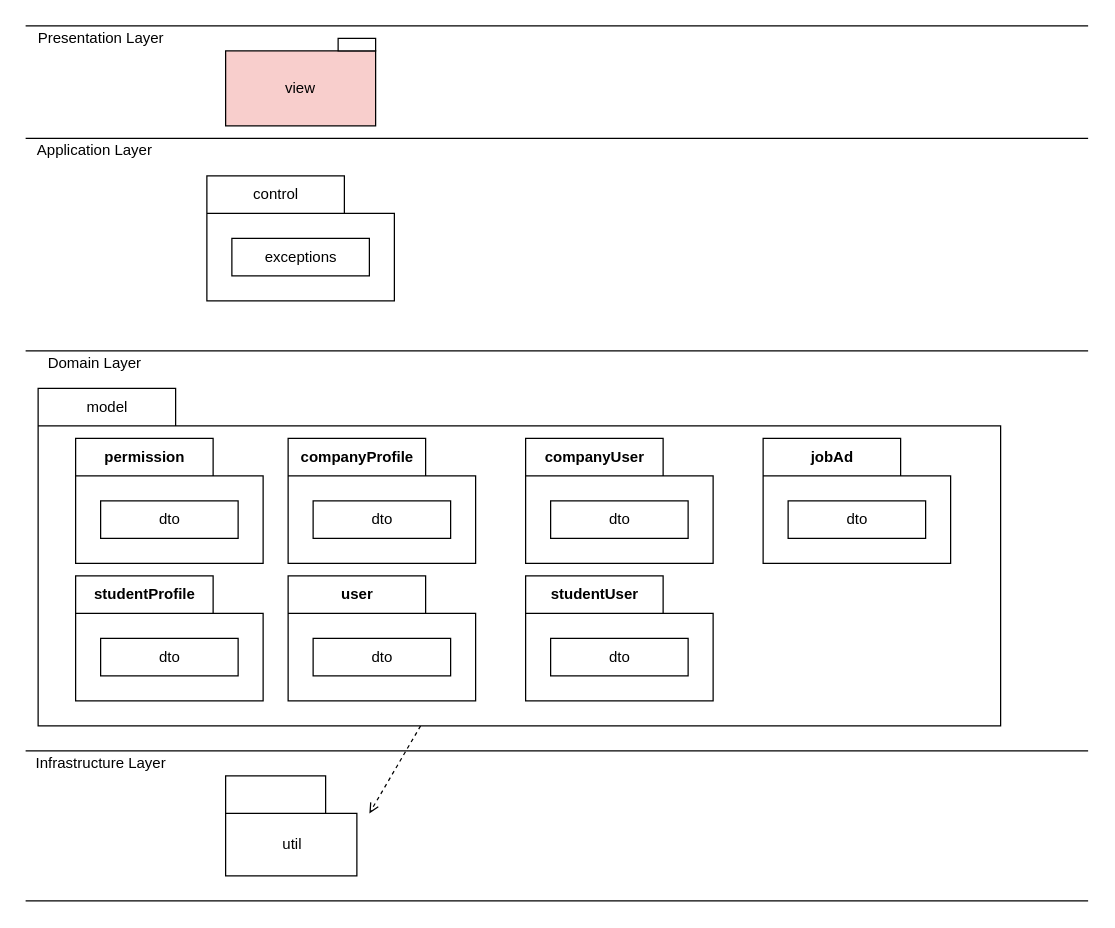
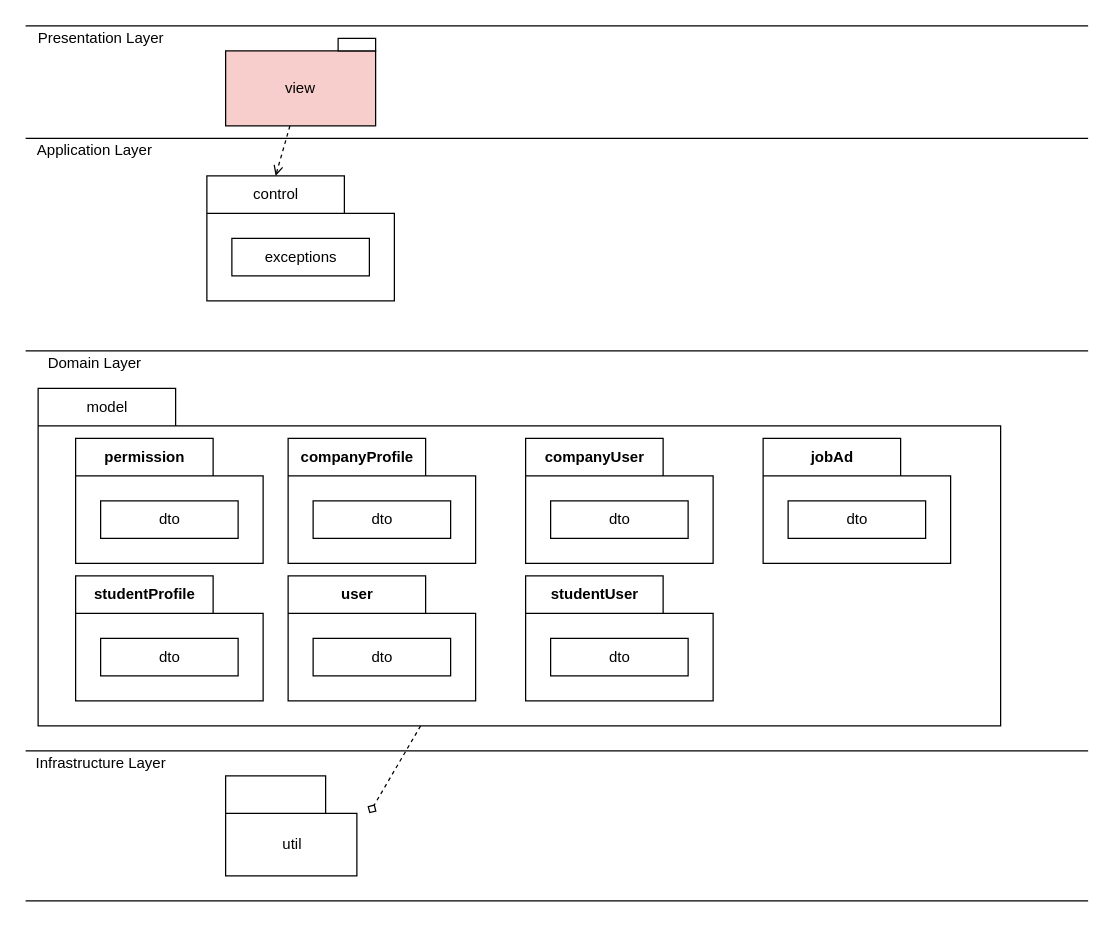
edge "view" -> "control": added
edge "model" -> "util": arrowhead open -> diamond
